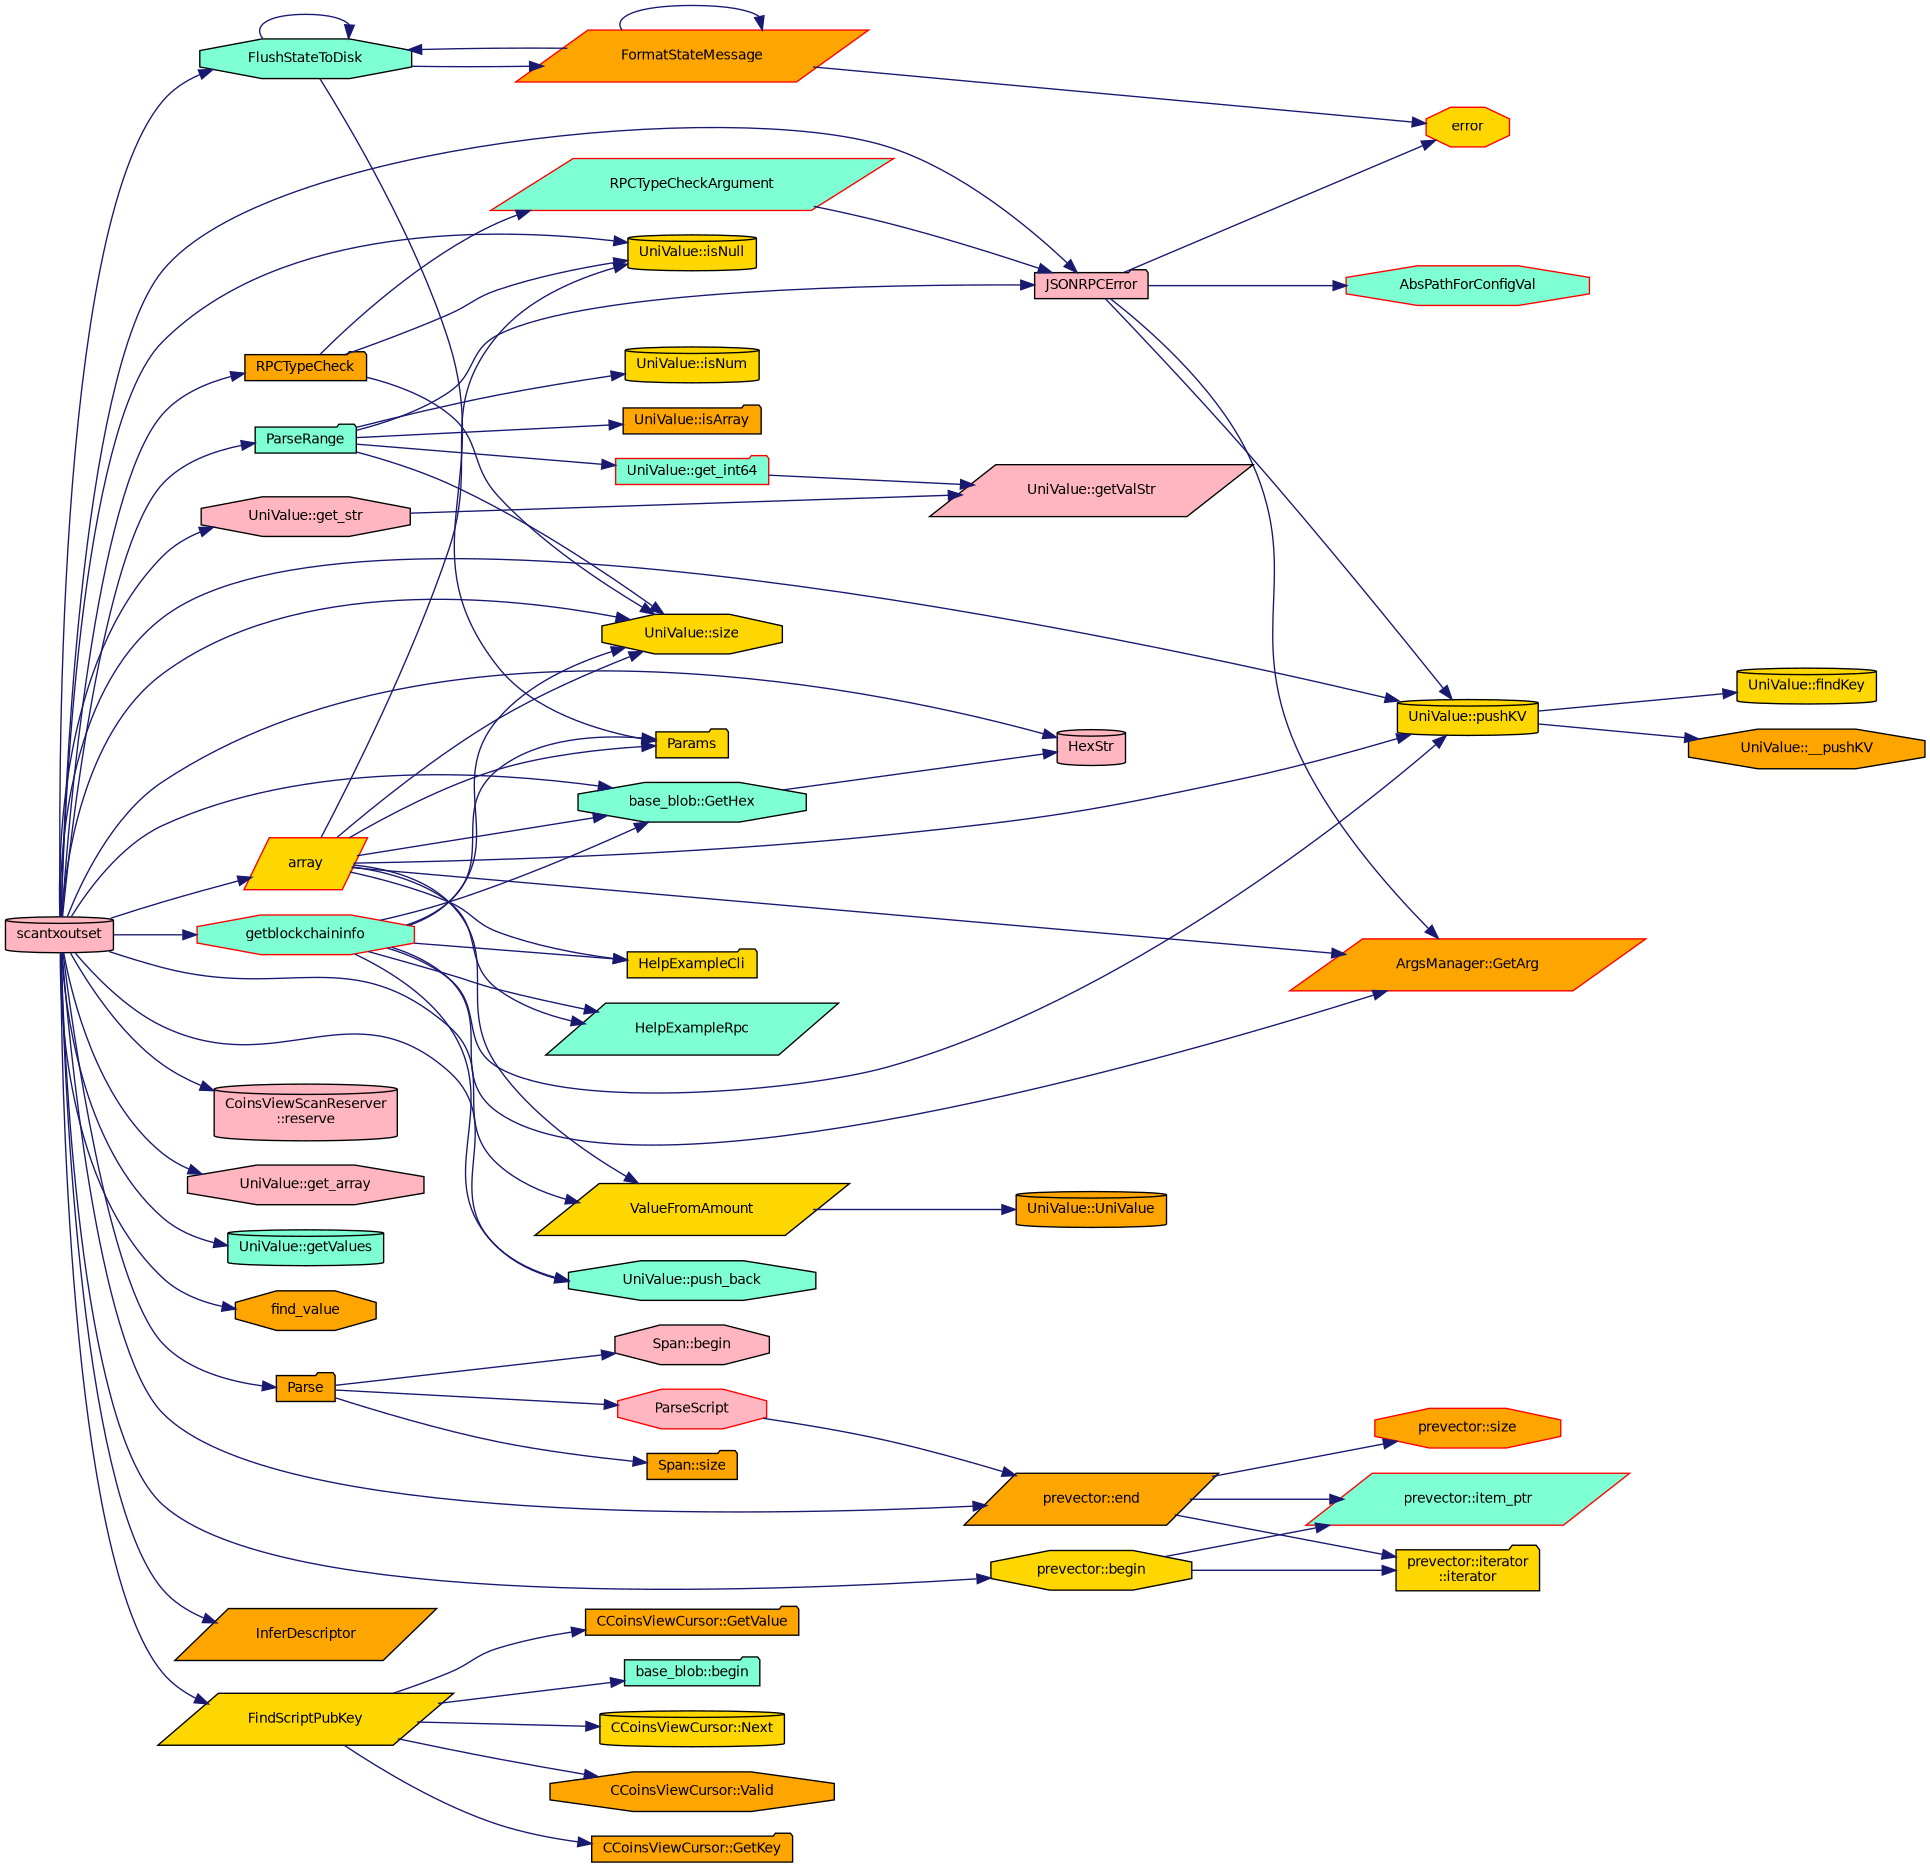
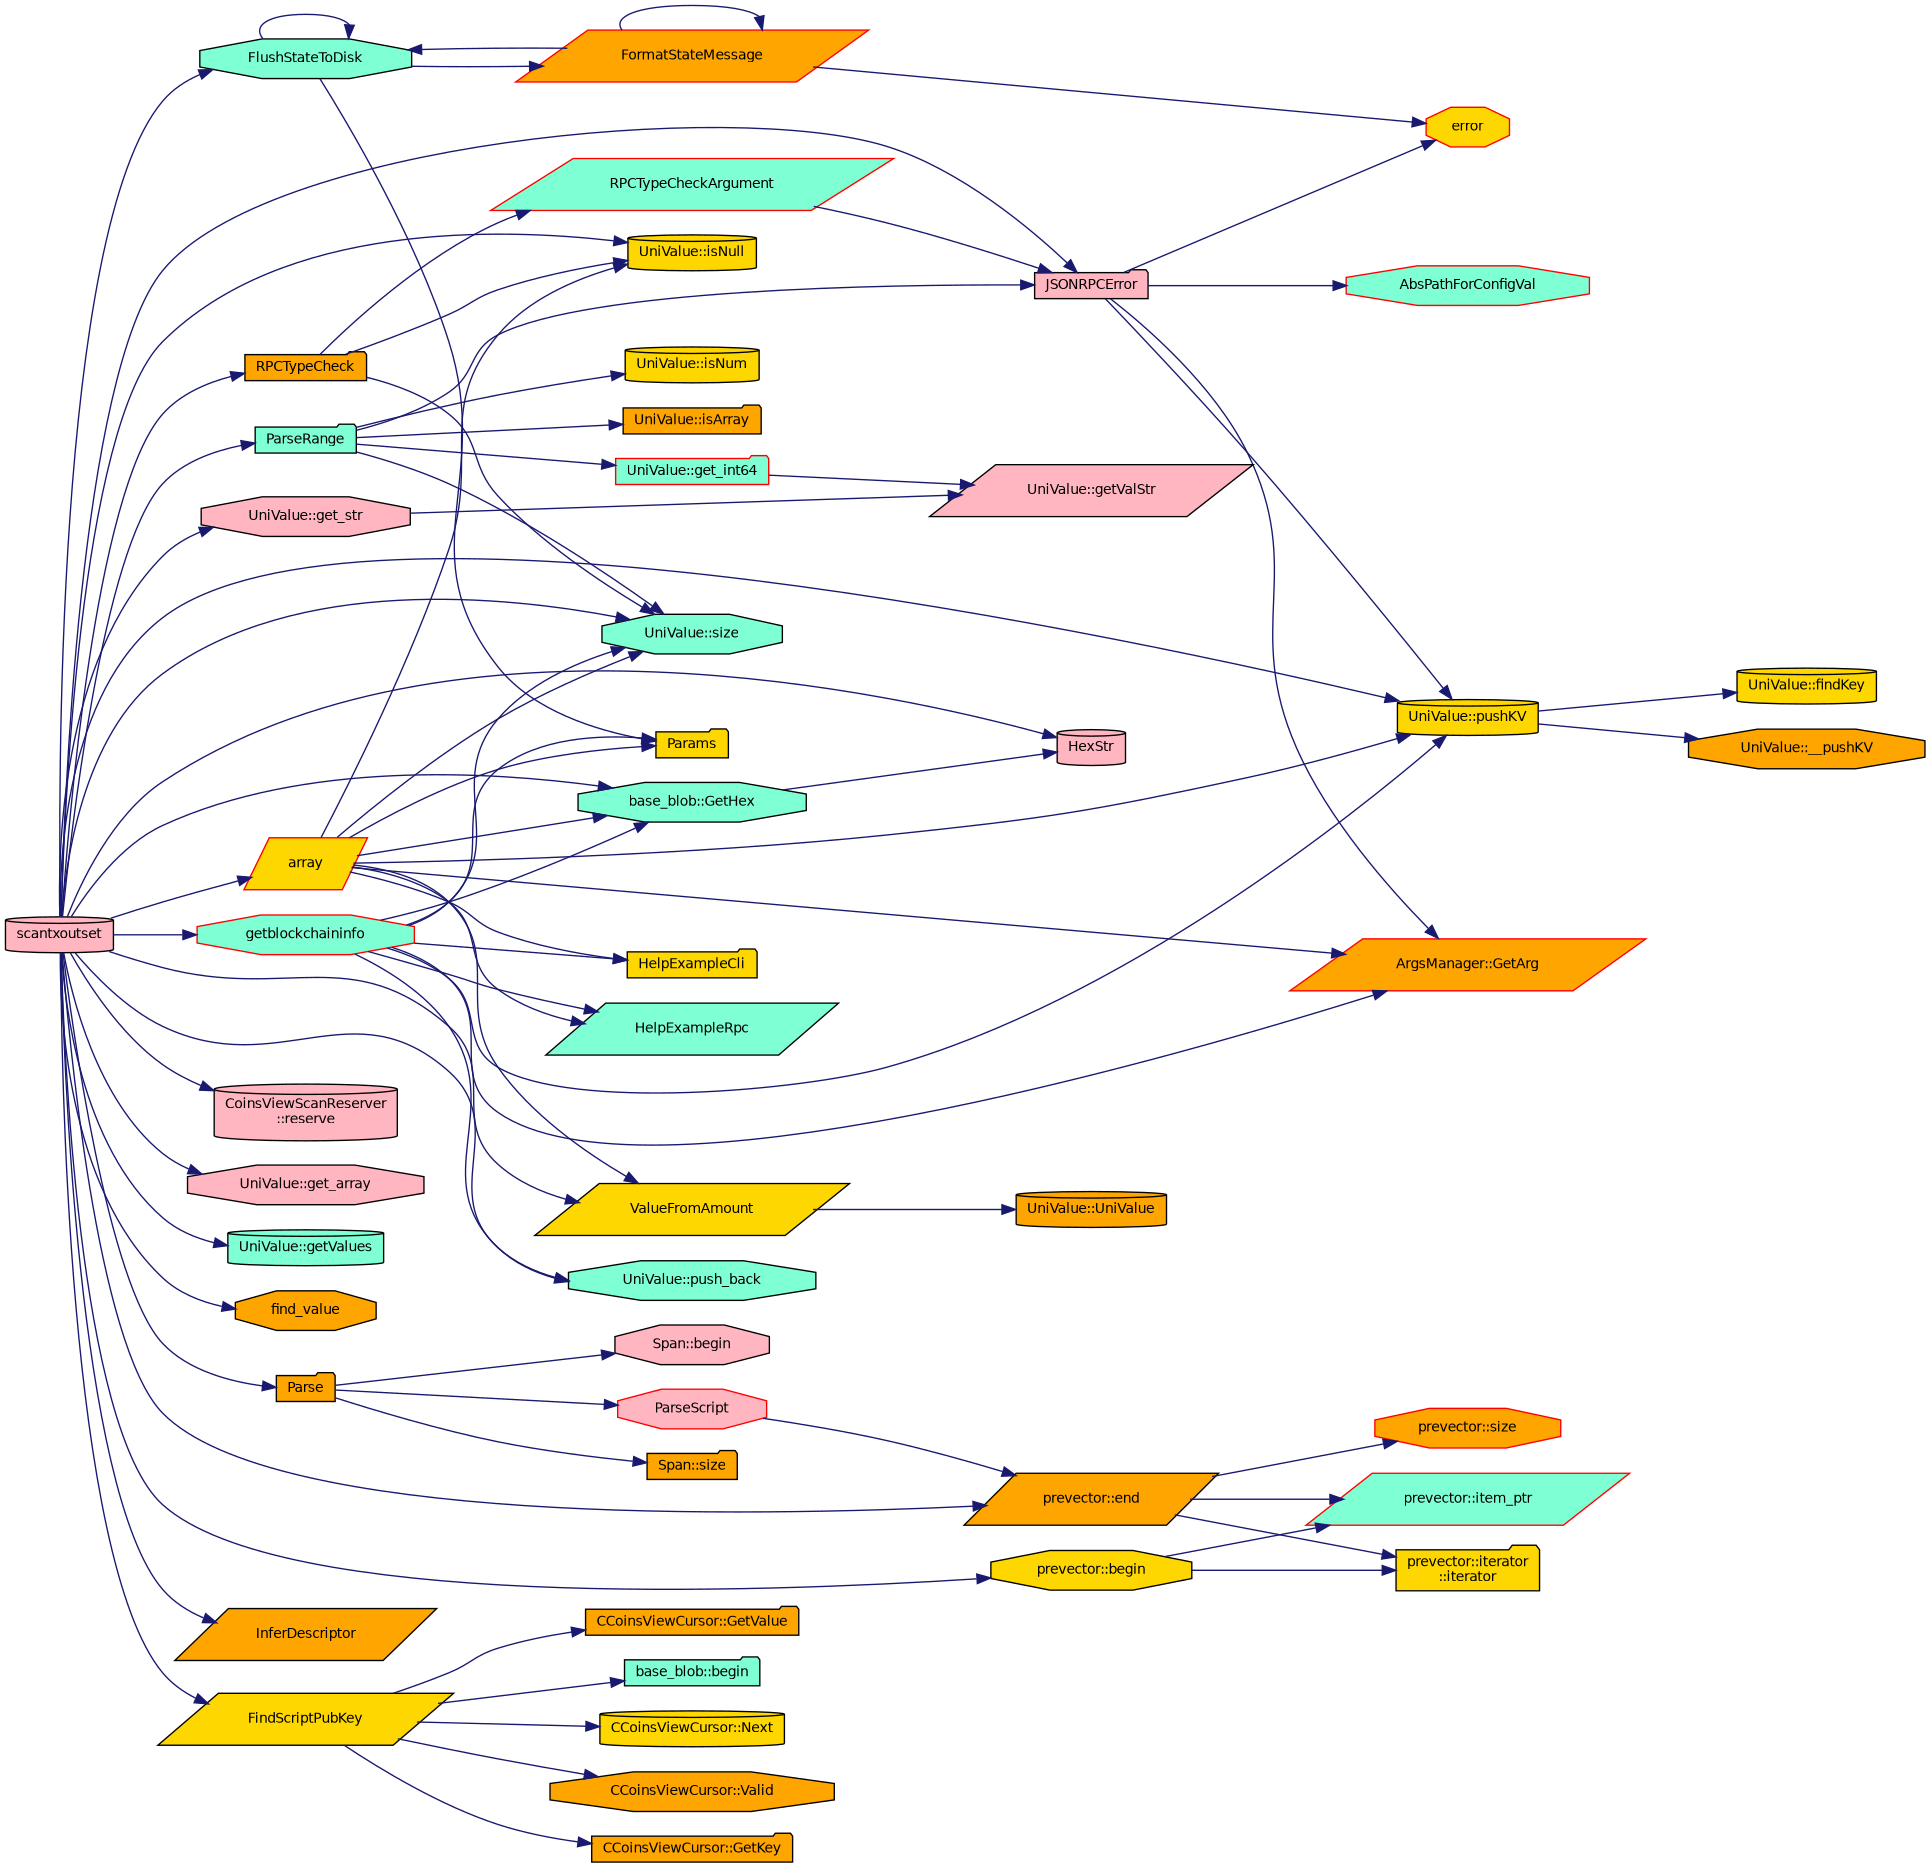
node "UniValue::size": fillcolor gold -> aquamarine
